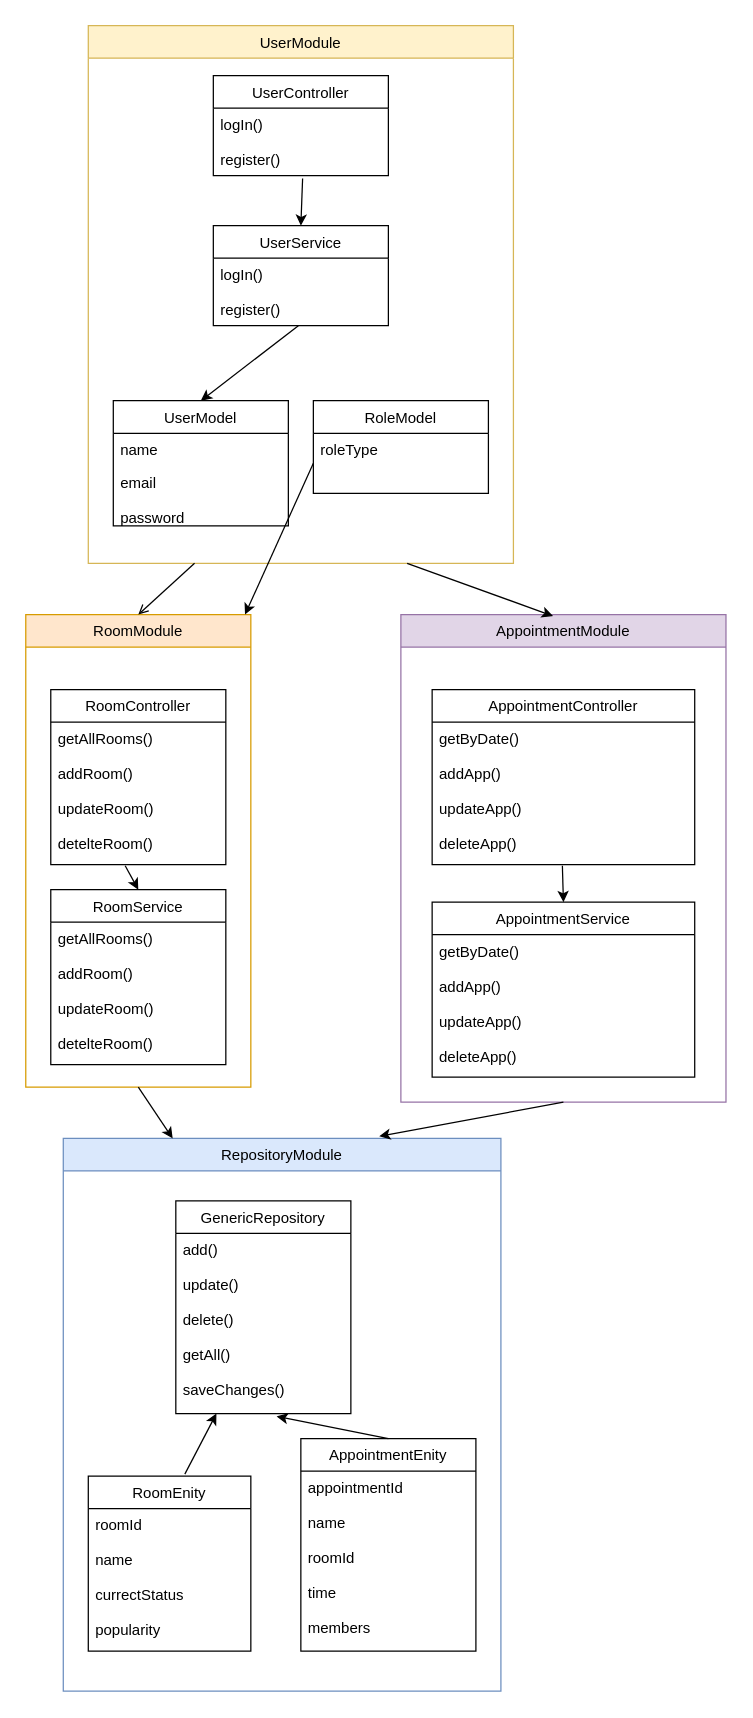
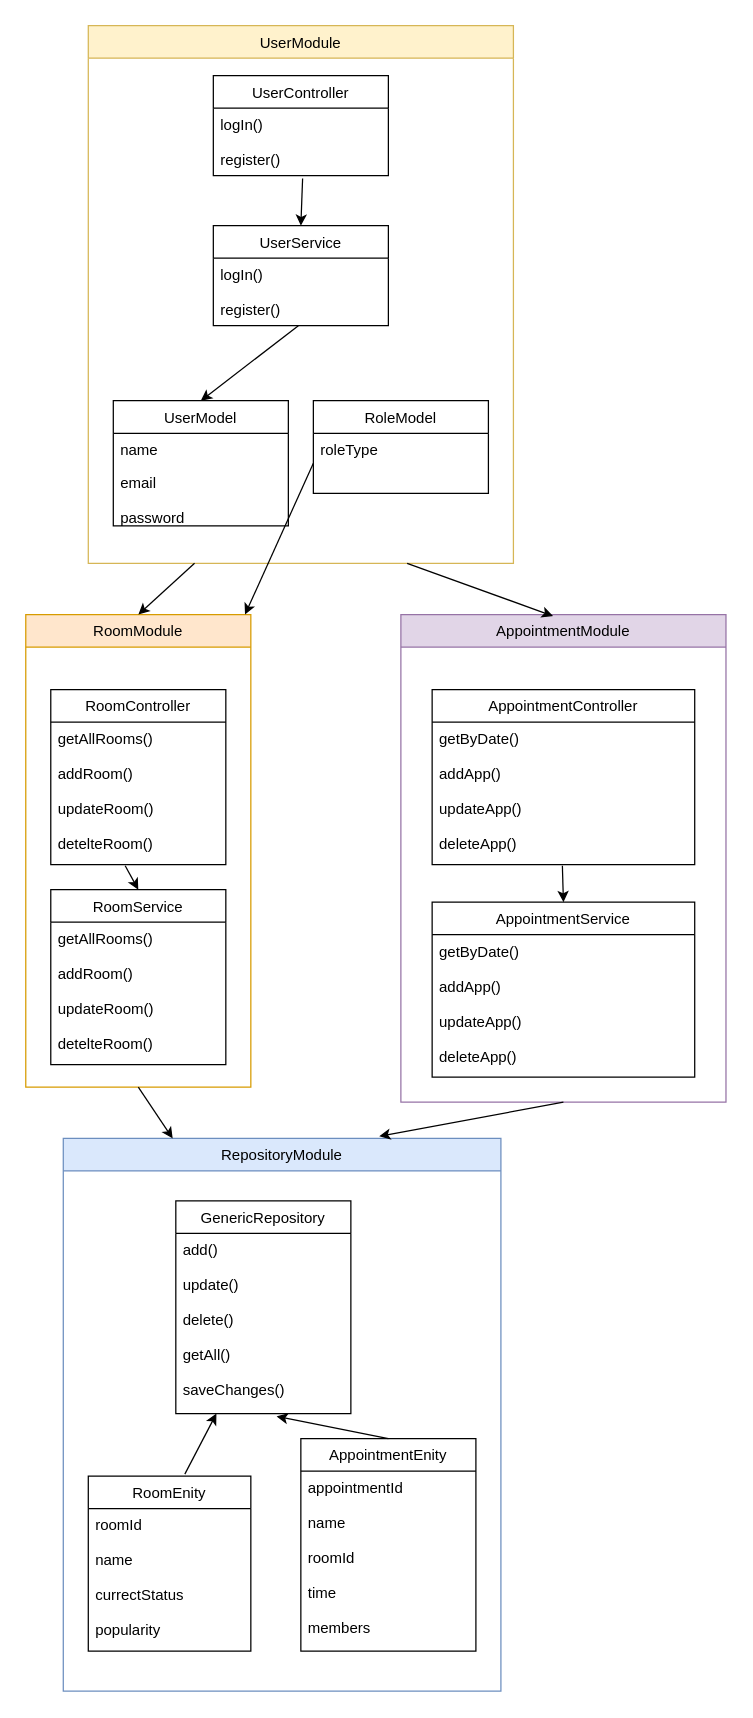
edge "UserModule" -> "RoomModule": arrowhead open -> classic
